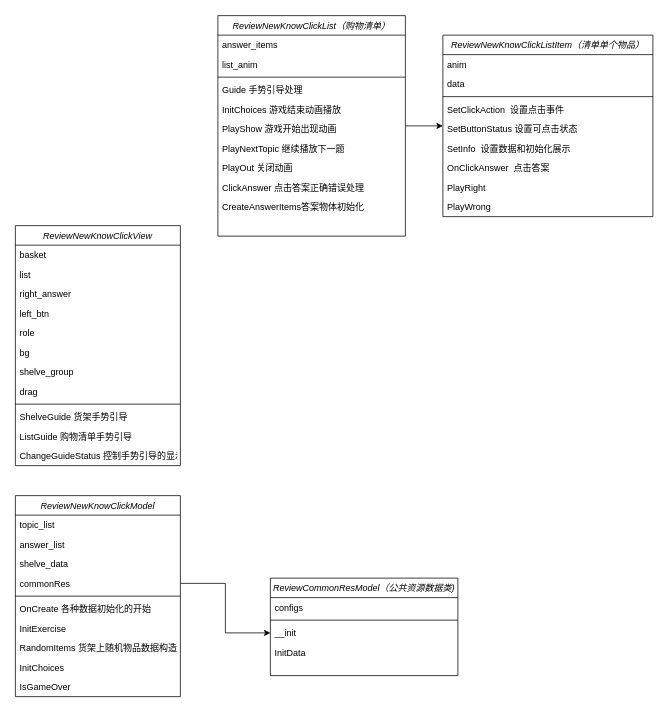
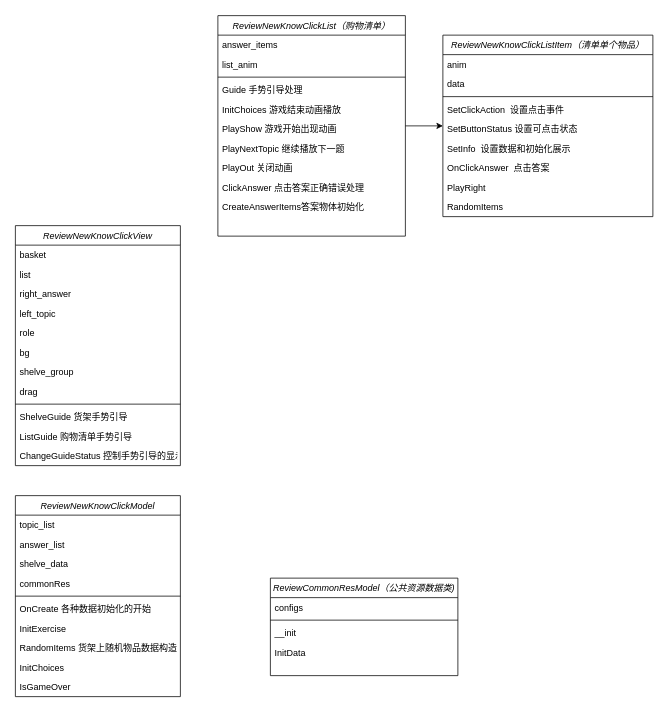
node "PlayWrong": label "PlayWrong" -> "RandomItems"
node "left_btn": label "left_btn" -> "left_topic"
edge "commonRes" -> "__init": removed
